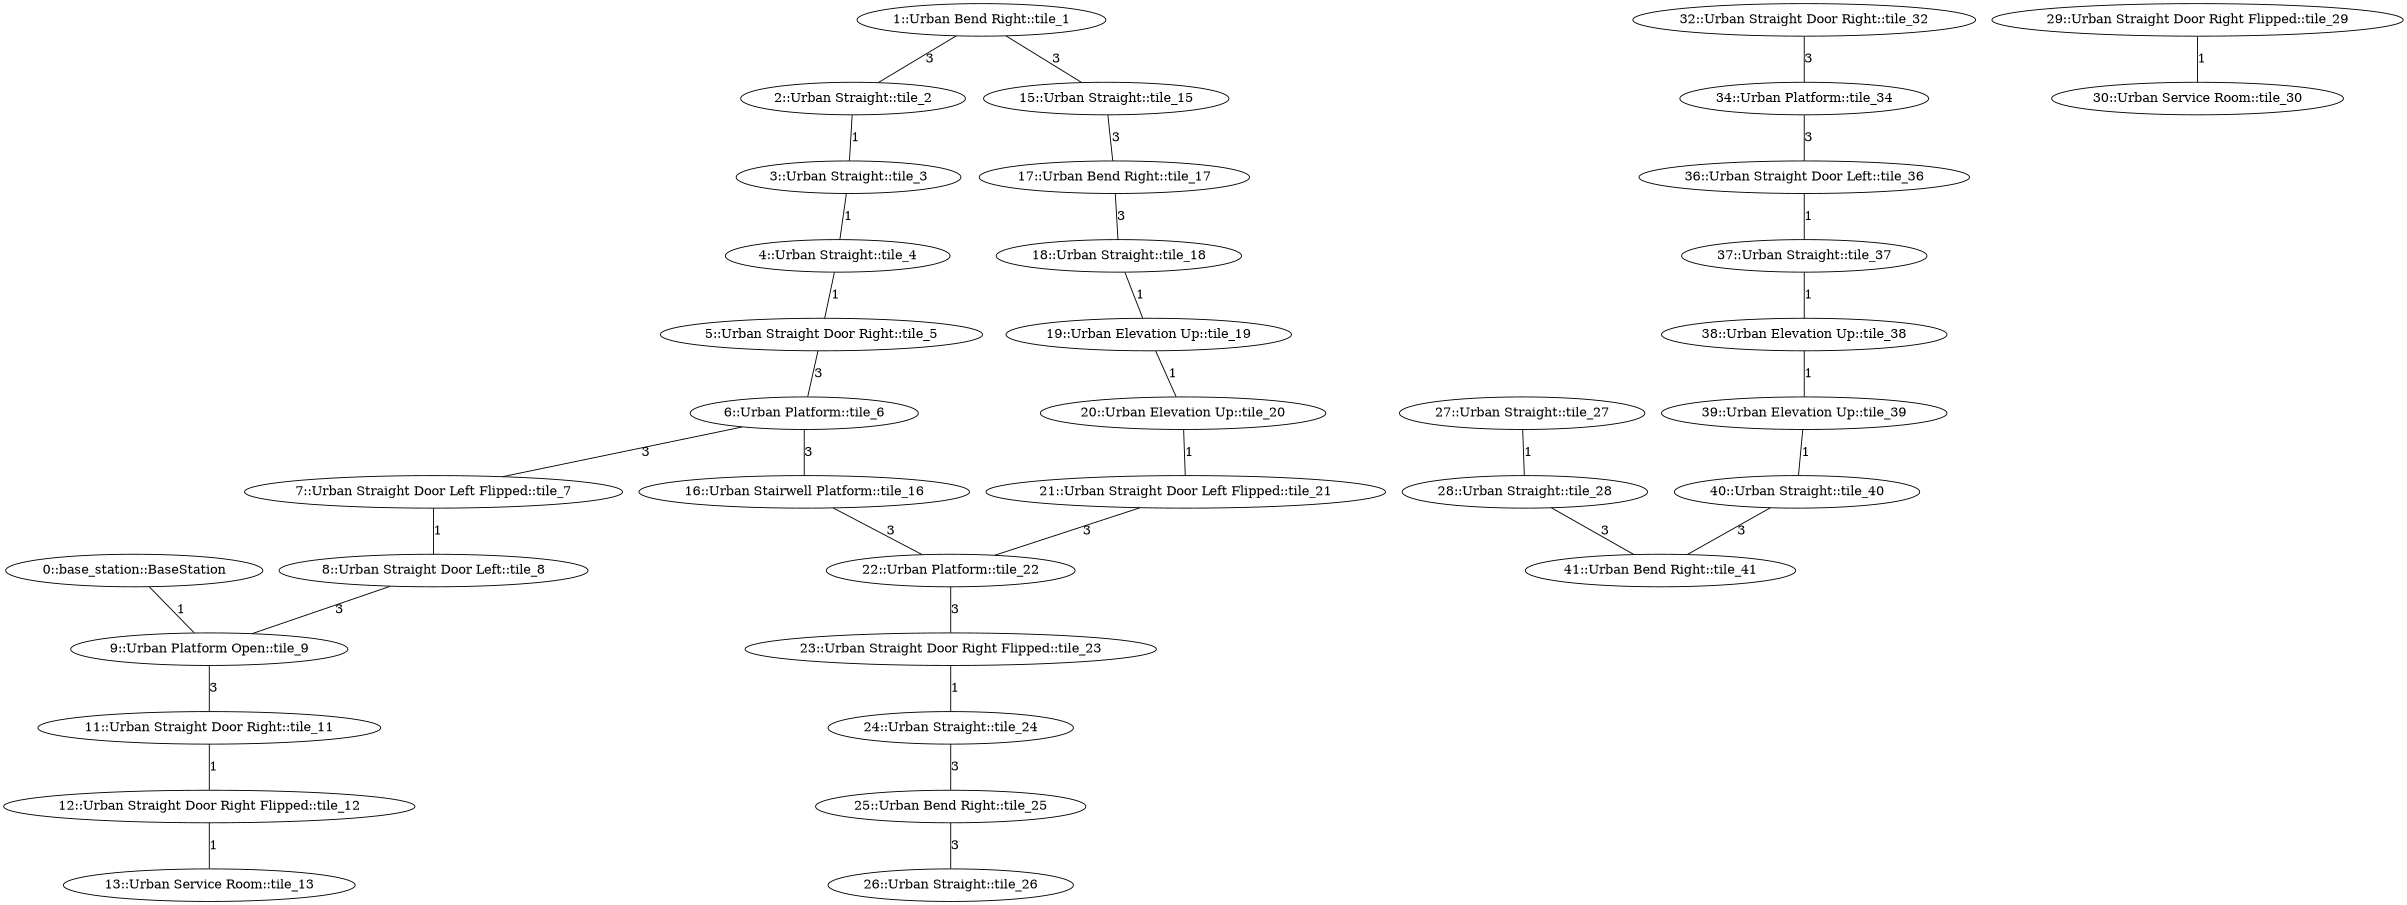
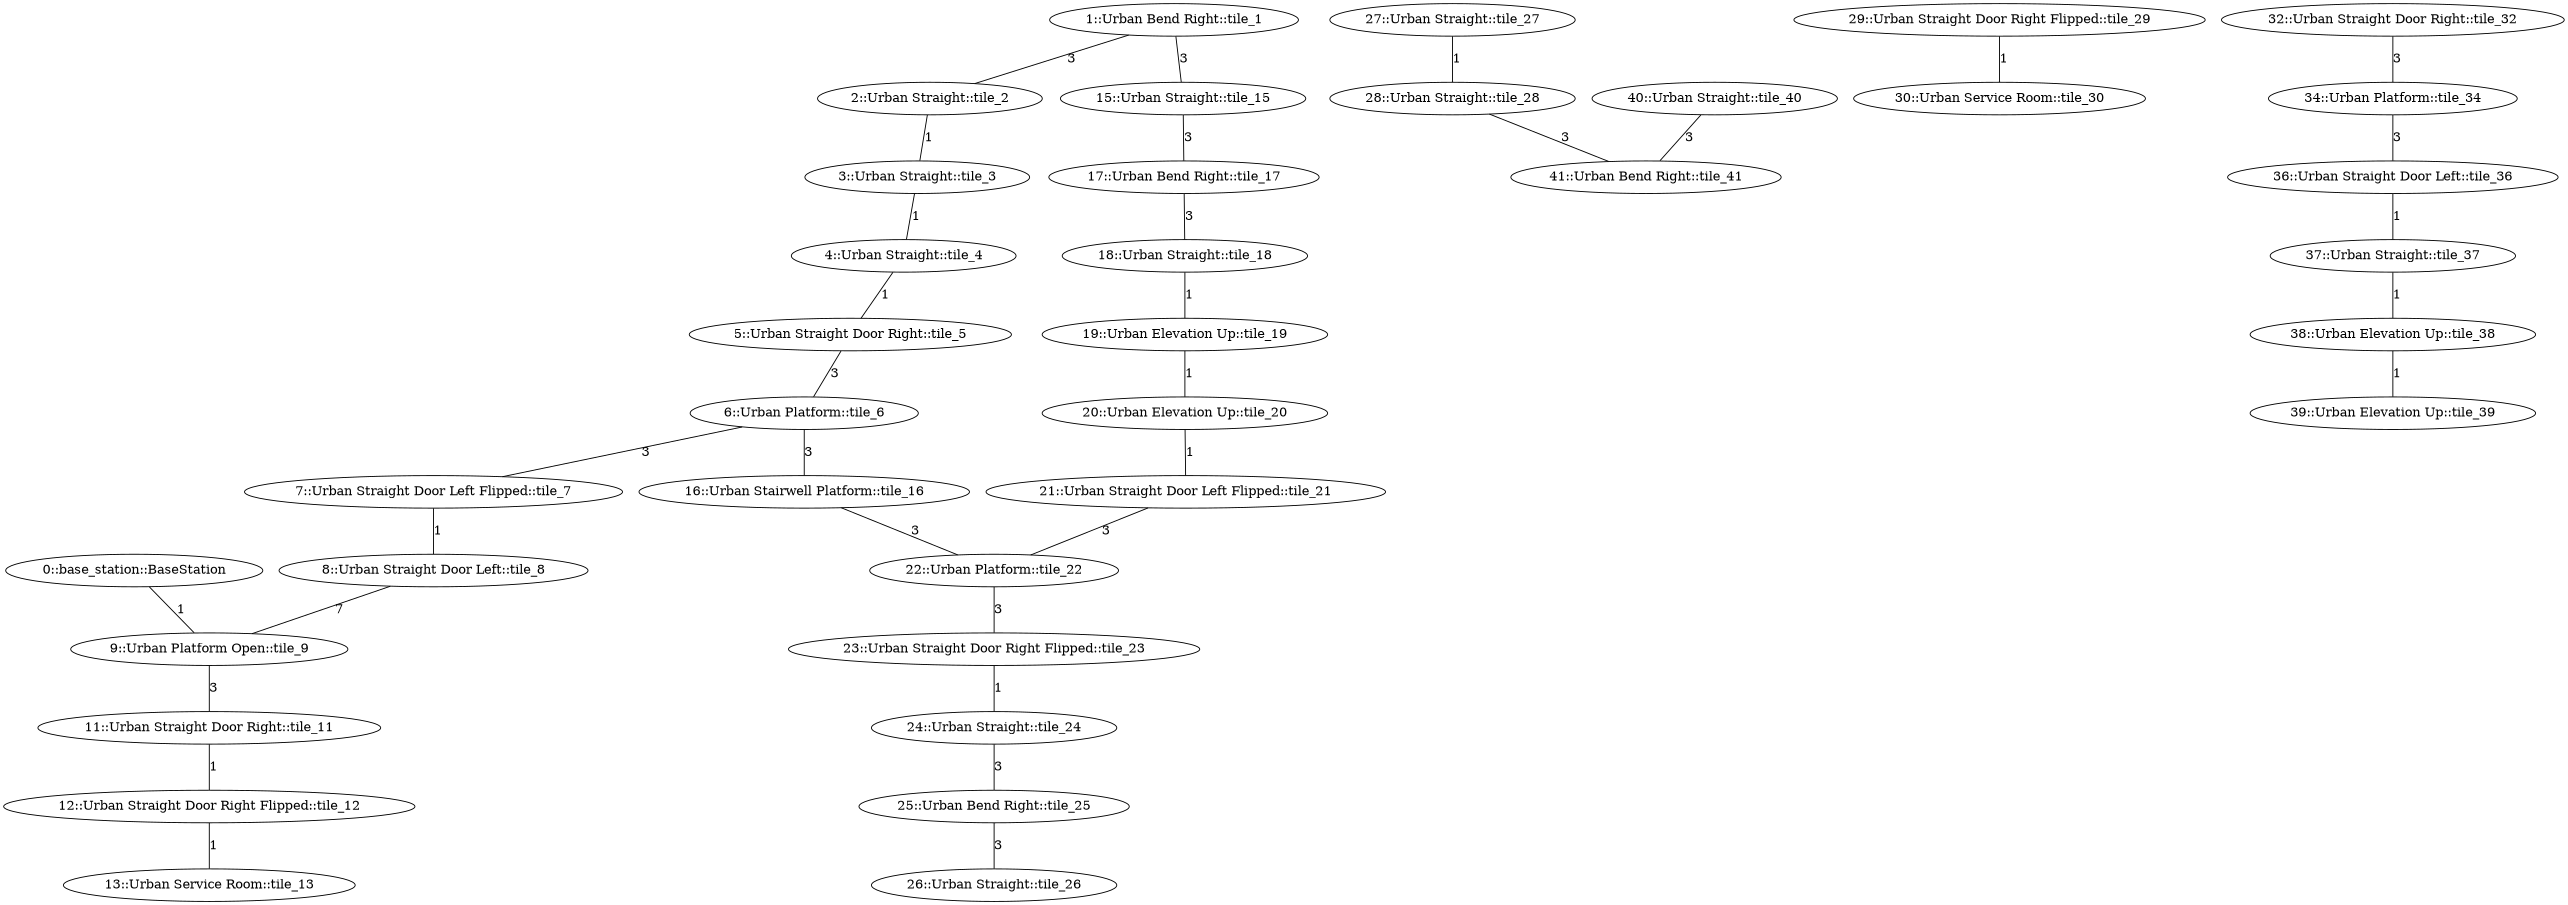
edge "39::Urban Elevation Up::tile_39" -- "40::Urban Straight::tile_40": removed, label "1"
edge "8::Urban Straight Door Left::tile_8" -- "9::Urban Platform Open::tile_9": label "3" -> "7"
